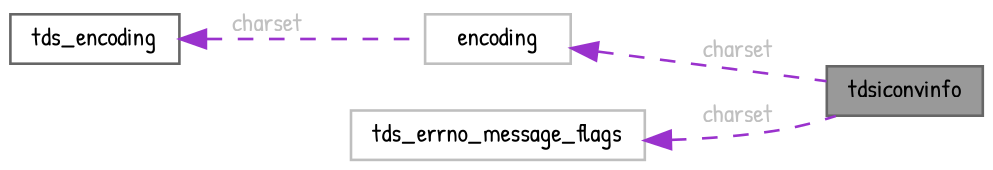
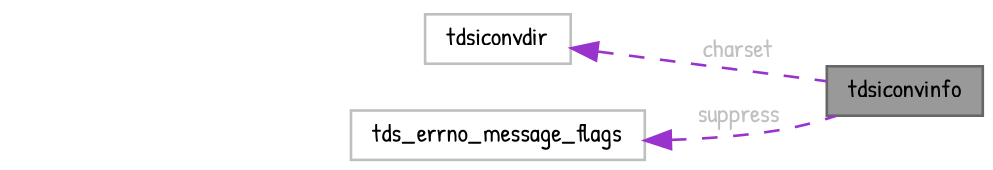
node "tds_encoding": removed
node "encoding": label "encoding" -> "tdsiconvdir"
edge "tdsiconvinfo" -> "tds_errno_message_flags": label " charset" -> " suppress"
